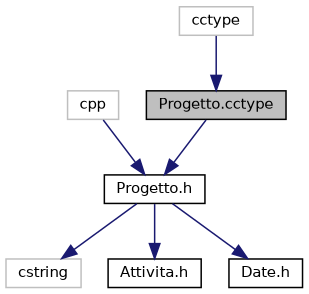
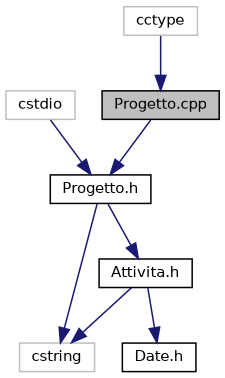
node "cpp": label "cpp" -> "cstdio"
node "Progetto.cctype": label "Progetto.cctype" -> "Progetto.cpp"
edge "Progetto.h" -> "Date.h": now "Attivita.h" -> "Date.h"
edge "Attivita.h" -> "cstring": added
